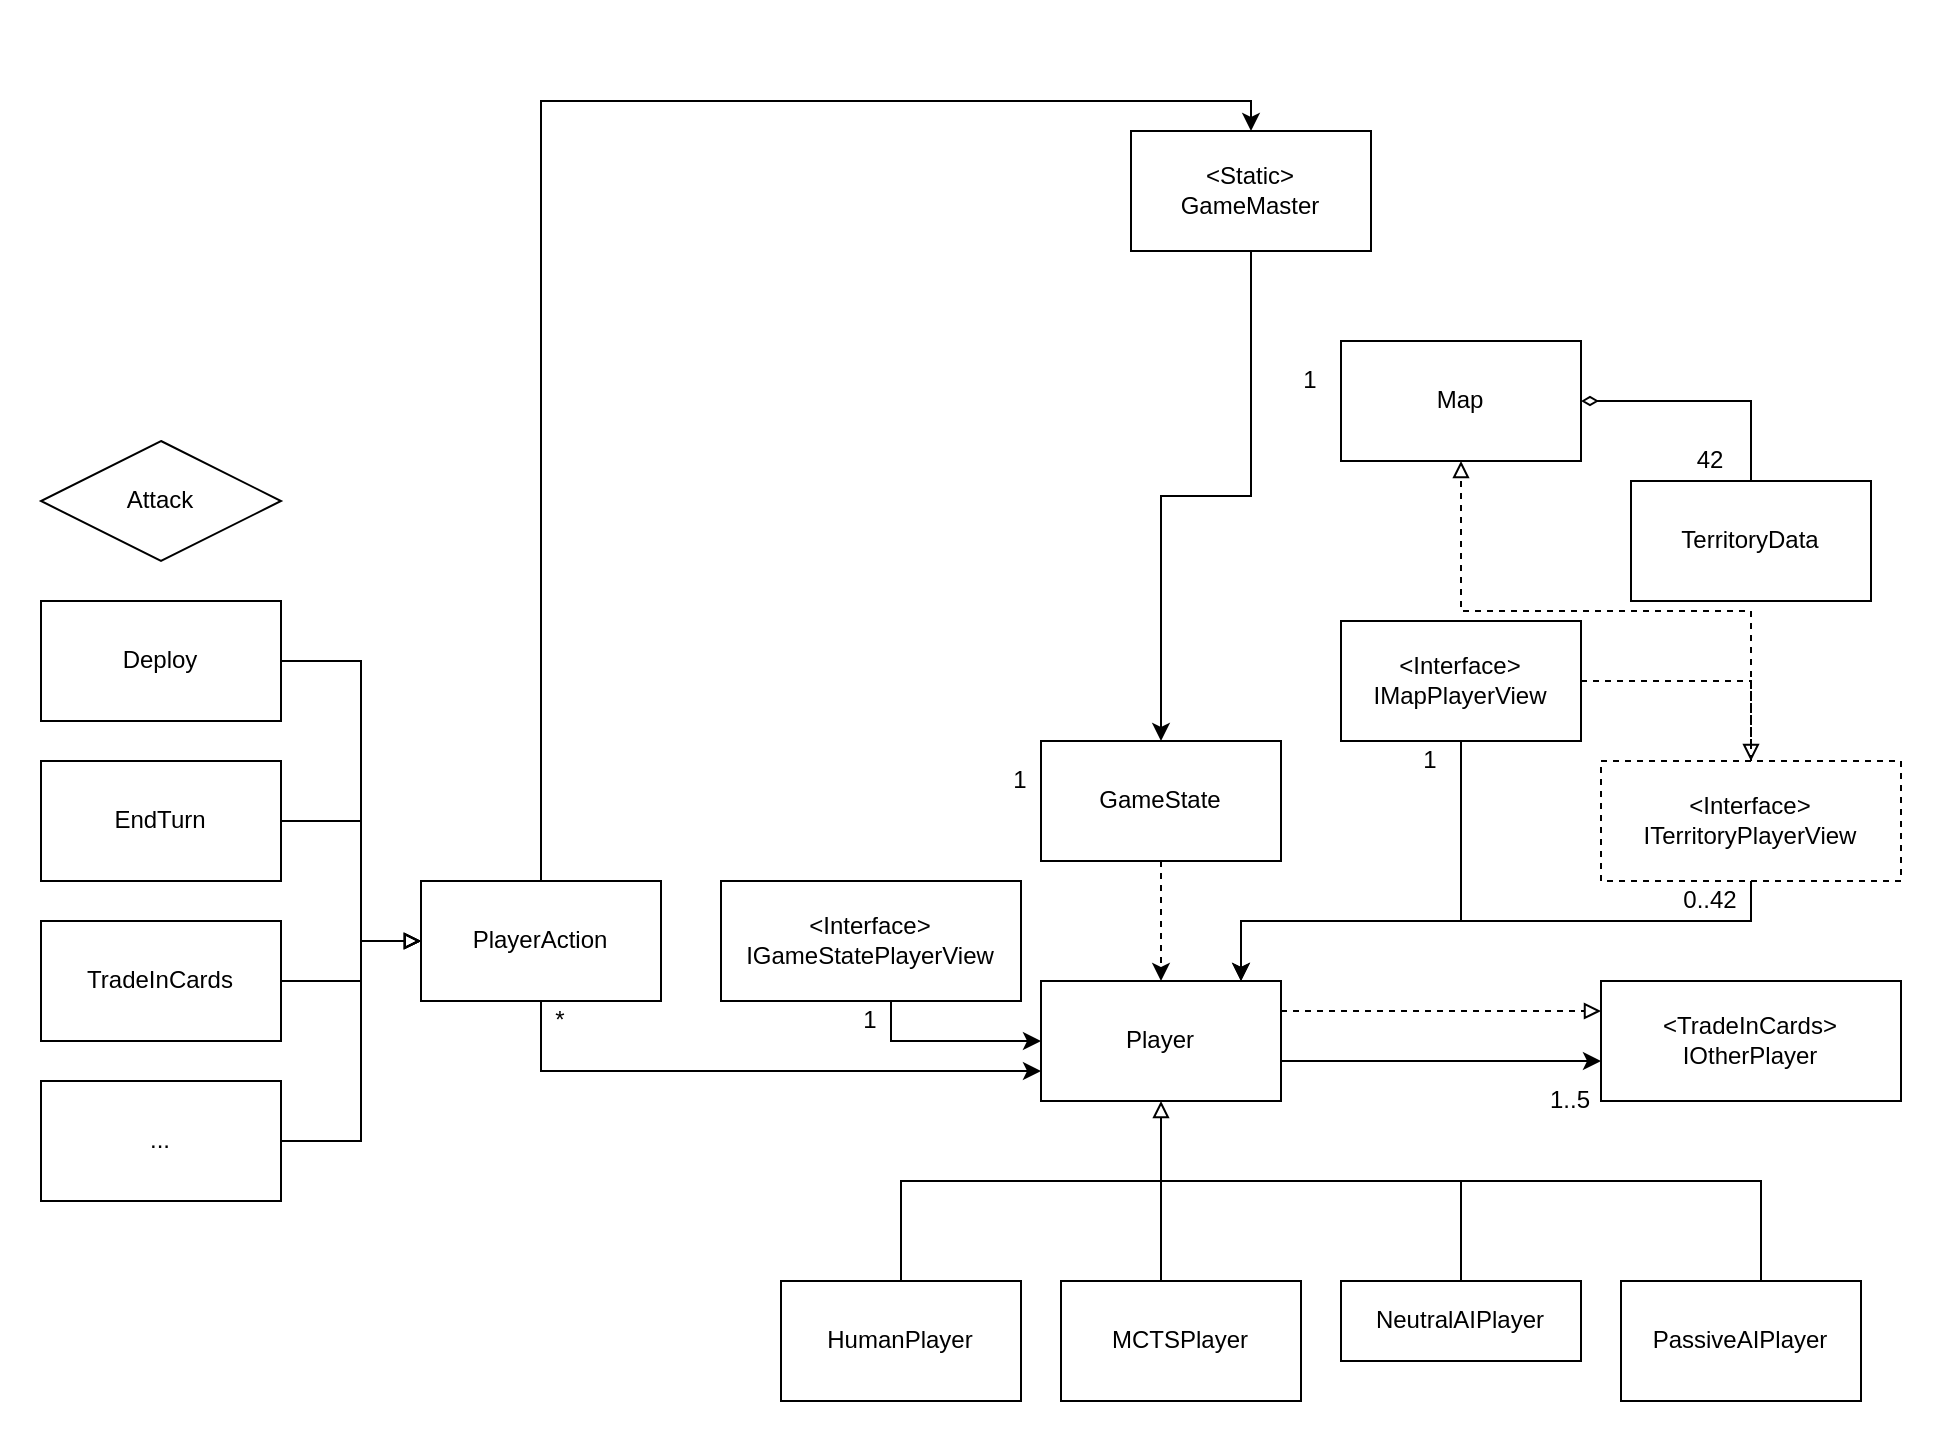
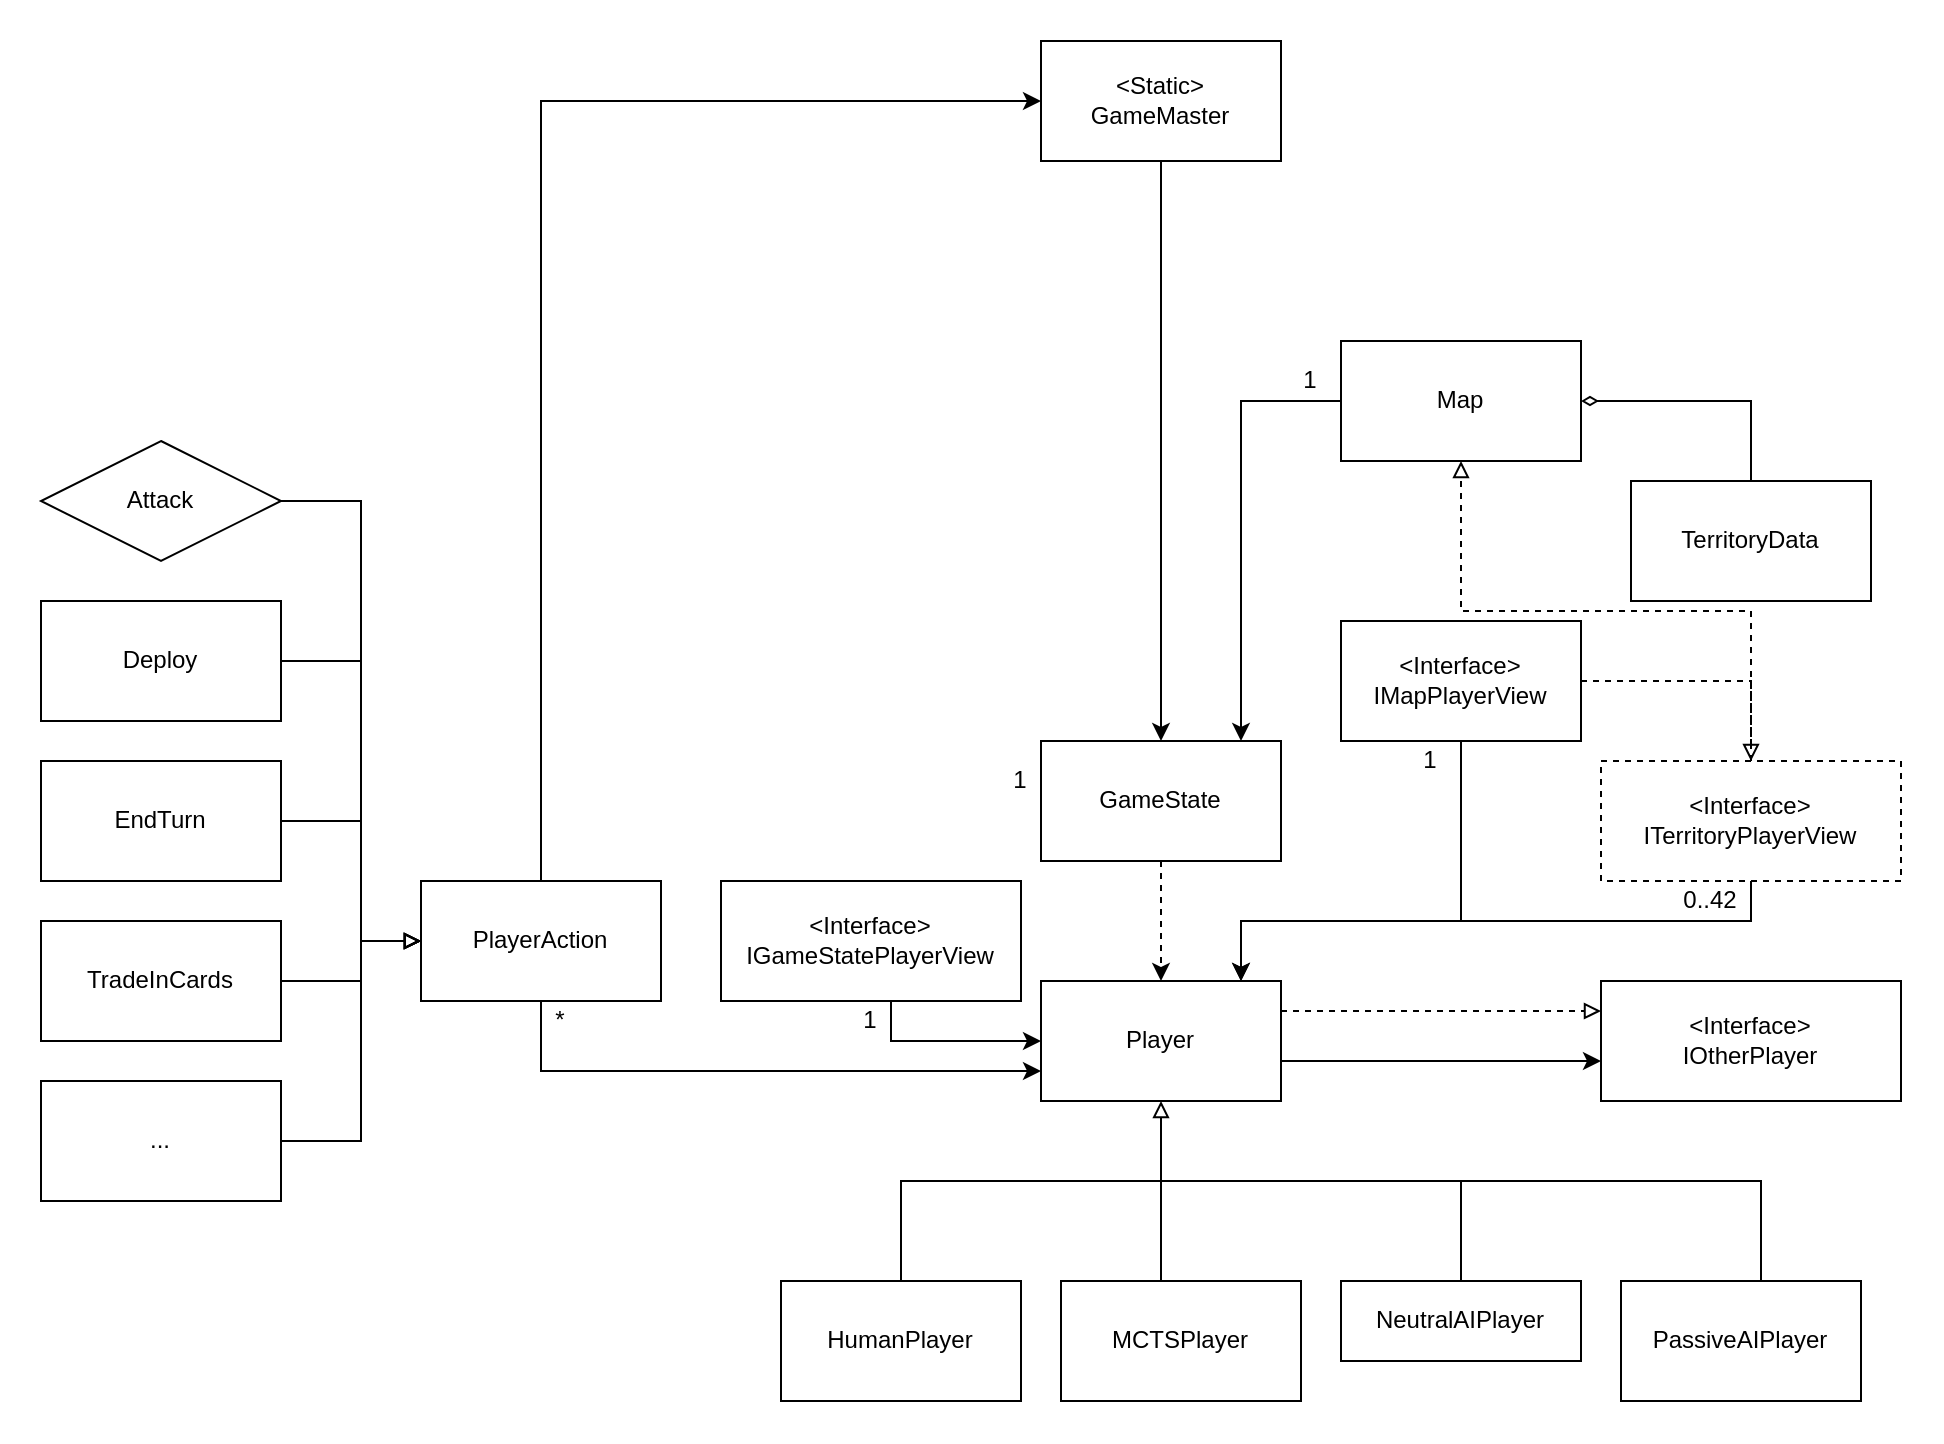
node "<Static> GameMaster": moved (1251, 191) -> (1161, 101)
node "42": removed
edge "Map" -> "GameState": added
edge "Attack" -> "PlayerAction": added
node "<TradeInCards> IOtherPlayer": label "<TradeInCards> IOtherPlayer" -> "<Interface> IOtherPlayer"
node "1..5": removed
